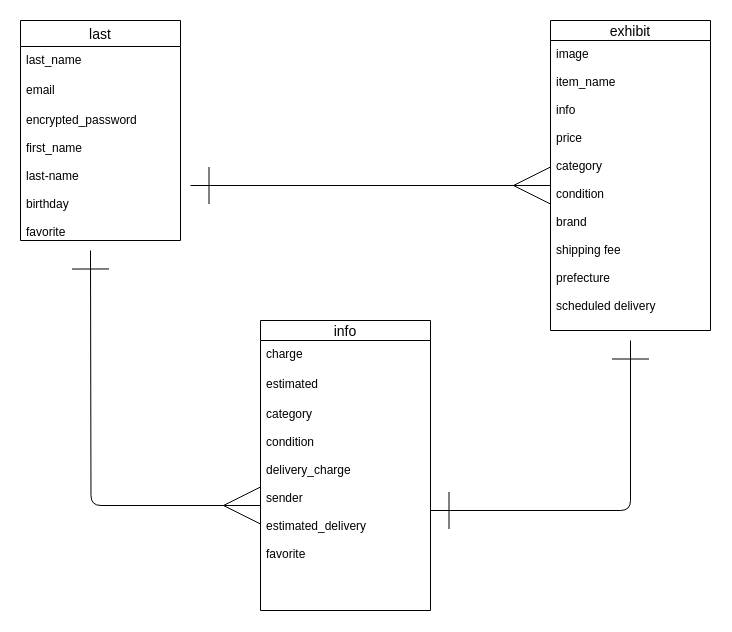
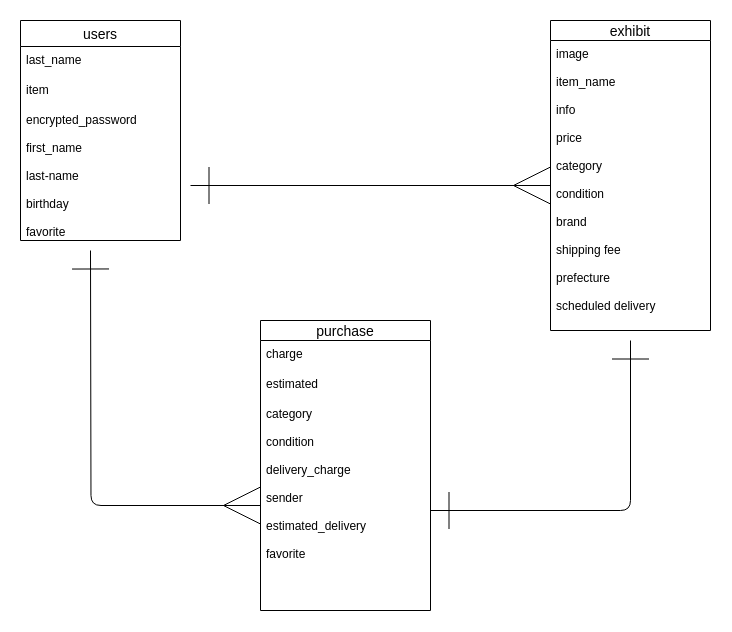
node "last": label "last" -> "users"
node "email": label "email" -> "item"
node "info": label "info" -> "purchase"
